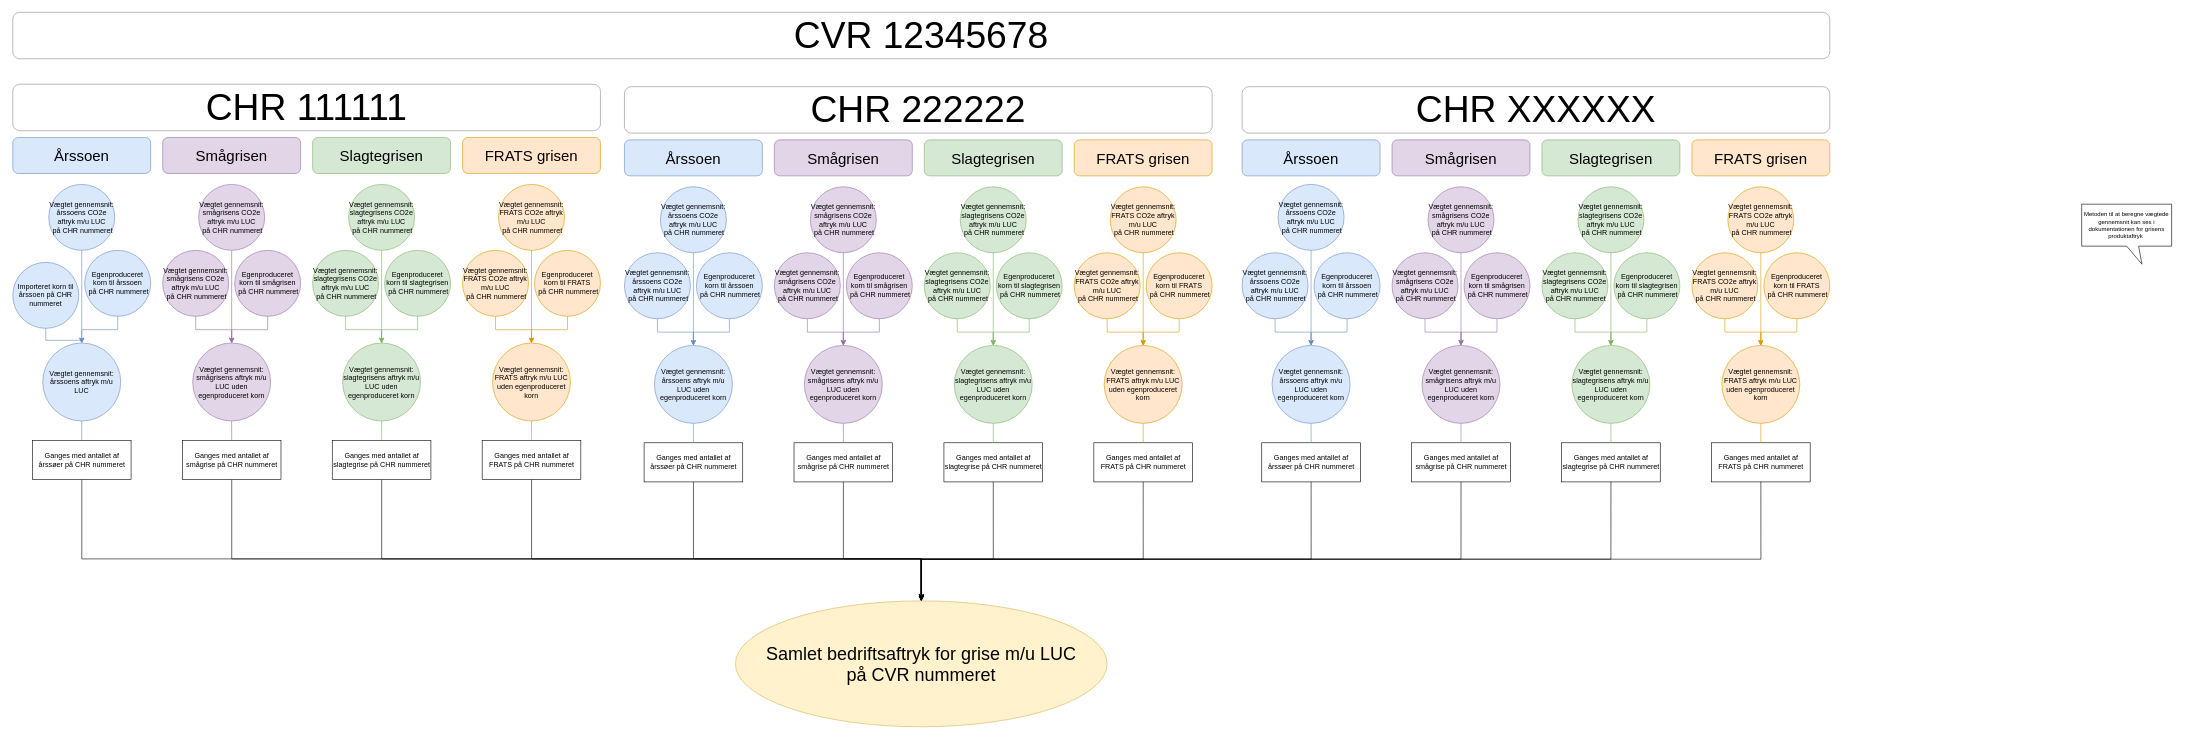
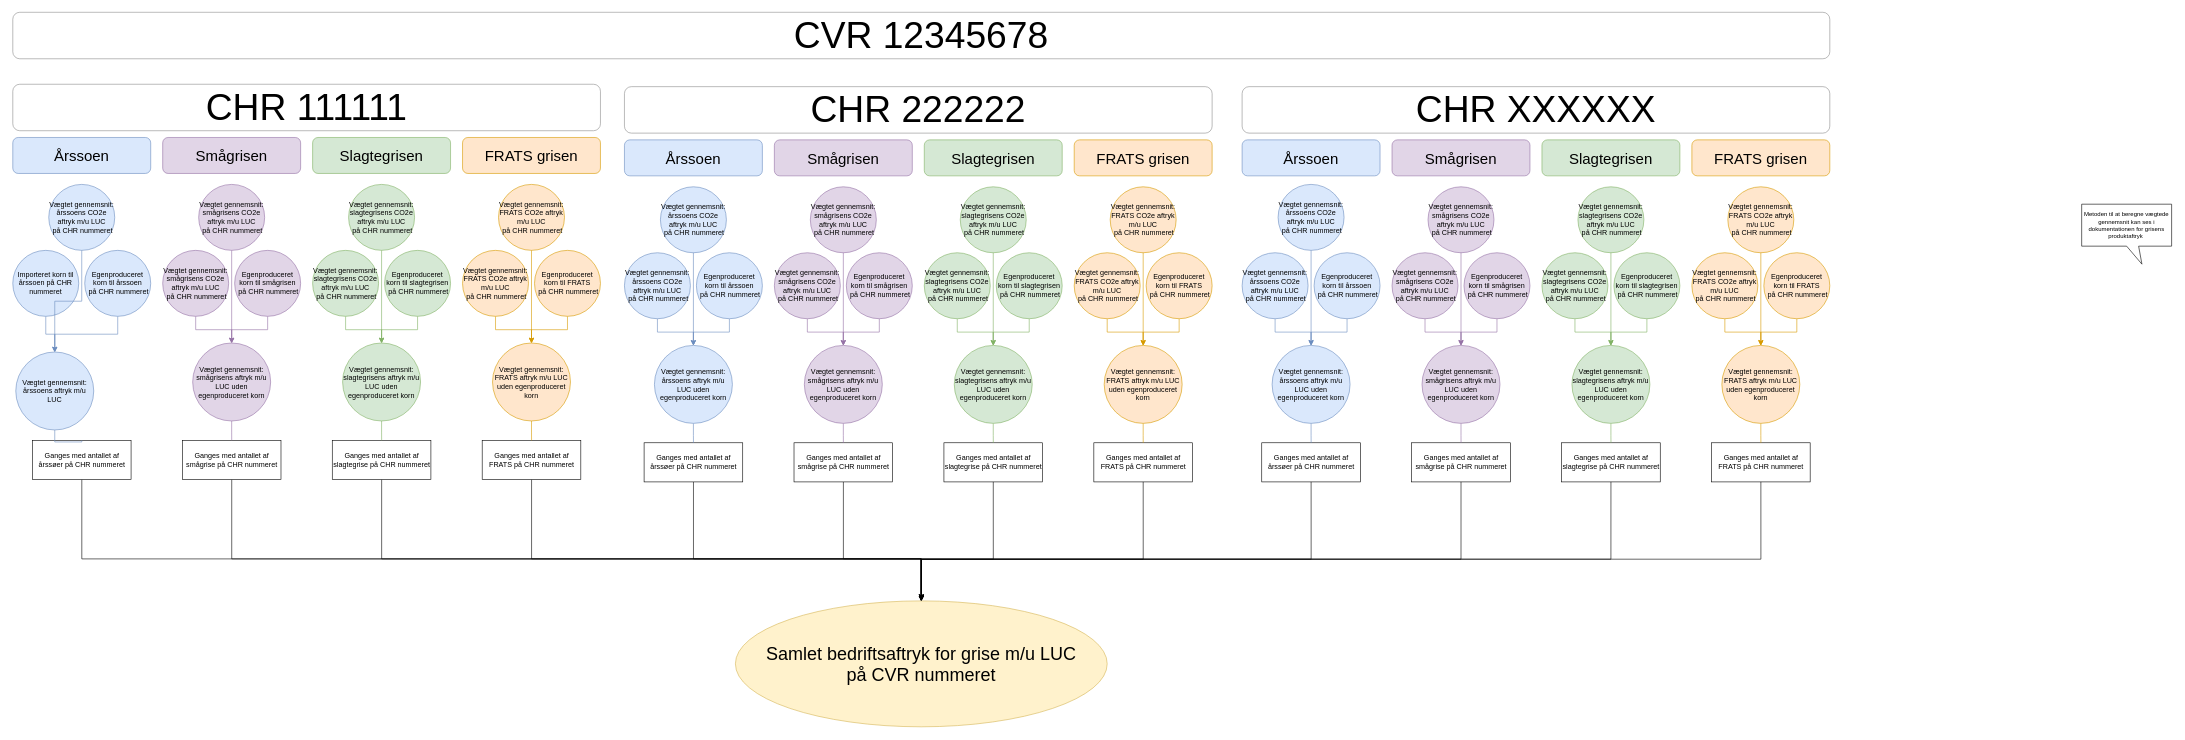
node "Importeret korn til årssoen på CHR nummeret": moved (45, 296) -> (45, 284)
node "Vægtet gennemsnit: årssoens aftryk m/u LUC": moved (81, 382) -> (54, 391)
